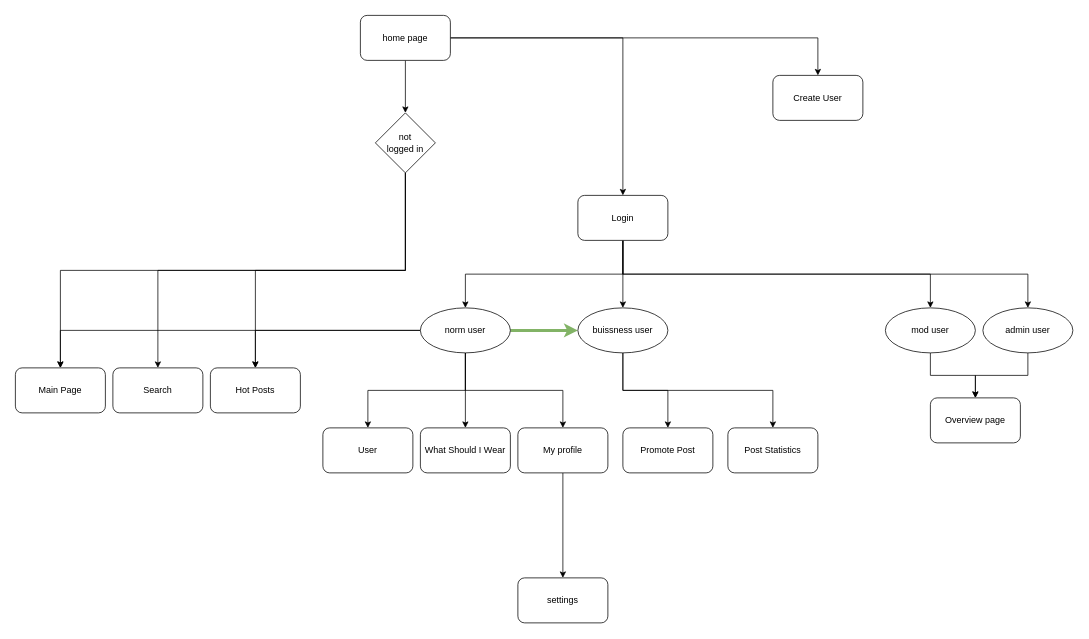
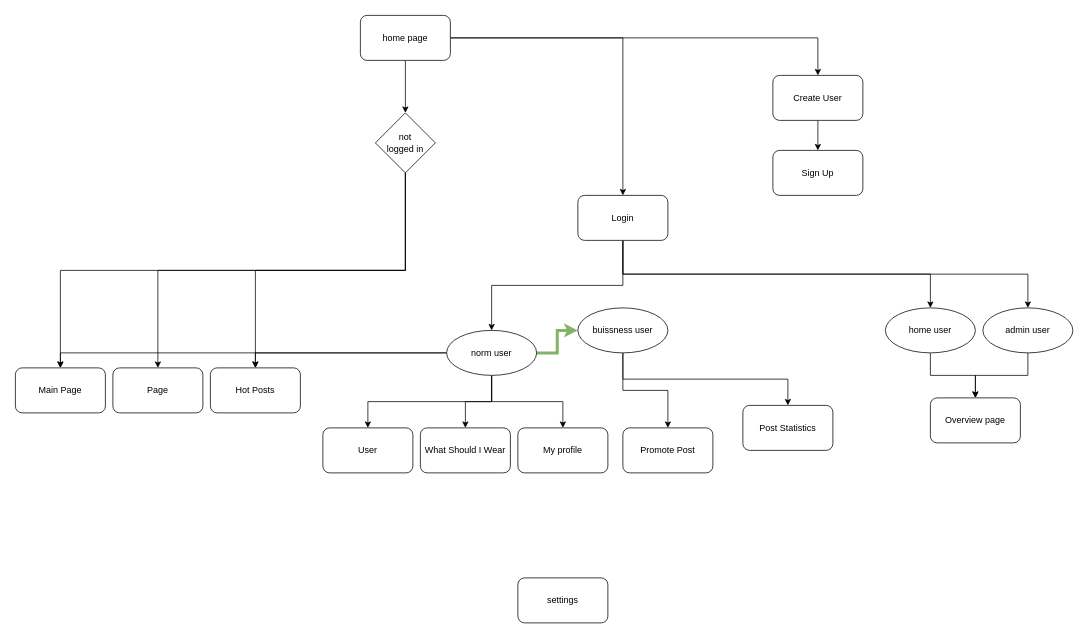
edge "Create User" -> "Sign Up": added
node "Sign Up": added
edge "Login" -> "buissness user": removed
node "norm user": moved (465, 330) -> (492, 353)
node "mod user": label "mod user" -> "home user"
node "Search": label "Search" -> "Page"
node "Post Statistics": moved (773, 450) -> (788, 428)
edge "My profile" -> "settings": removed
